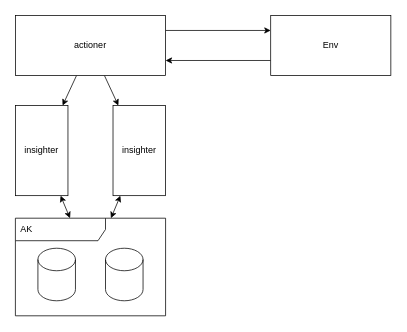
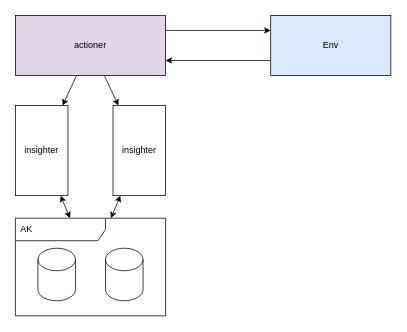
node "actioner": fillcolor #ffffff -> #e1d5e7
node "Env": fillcolor #ffffff -> #dae8fc
